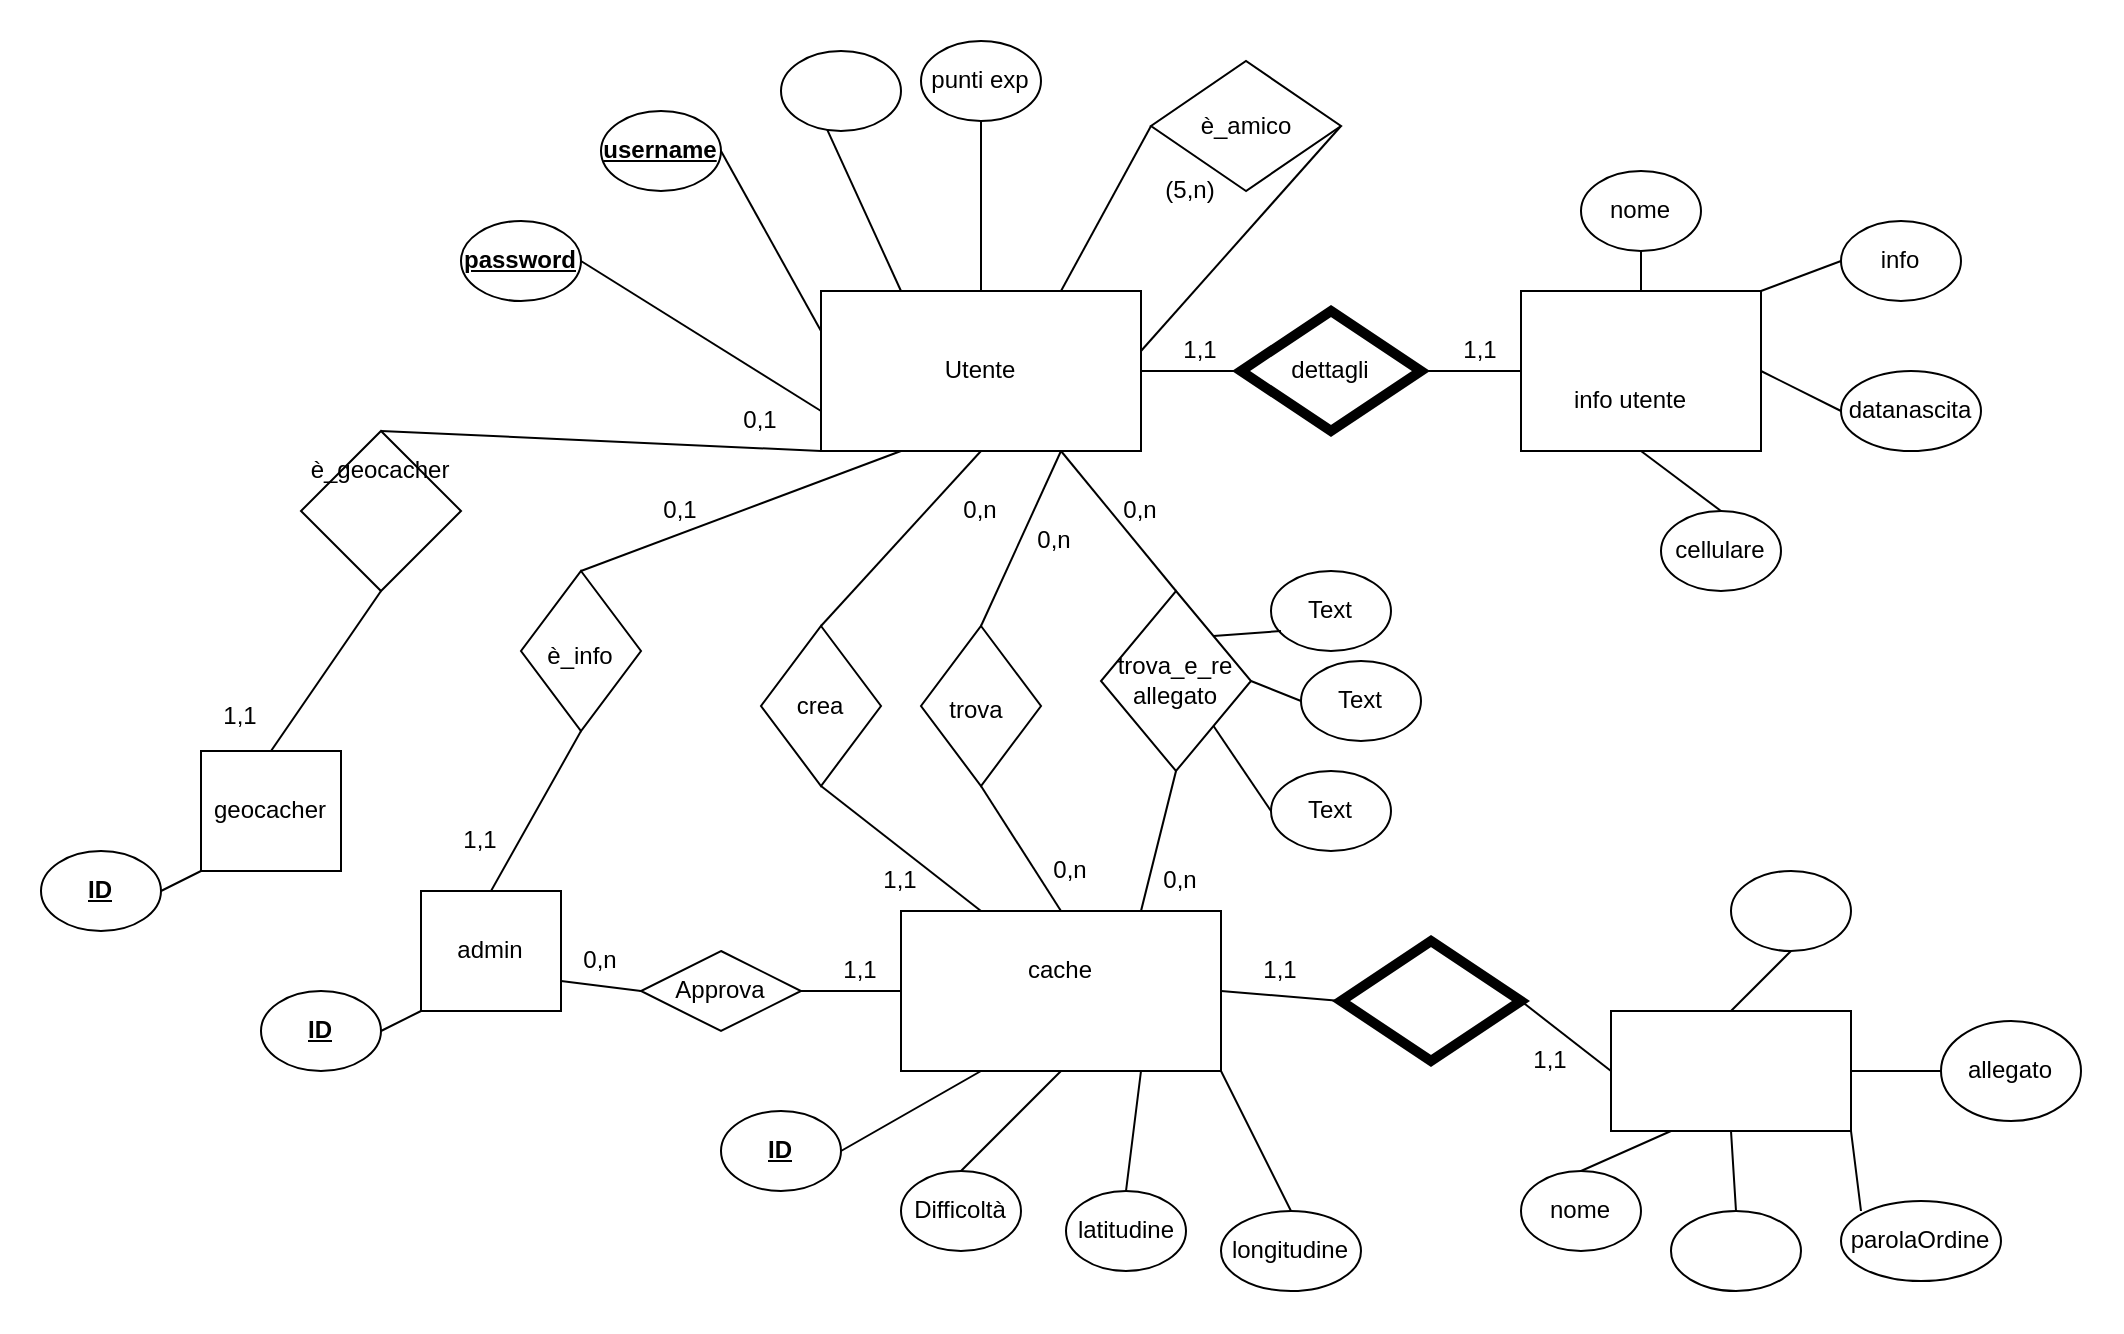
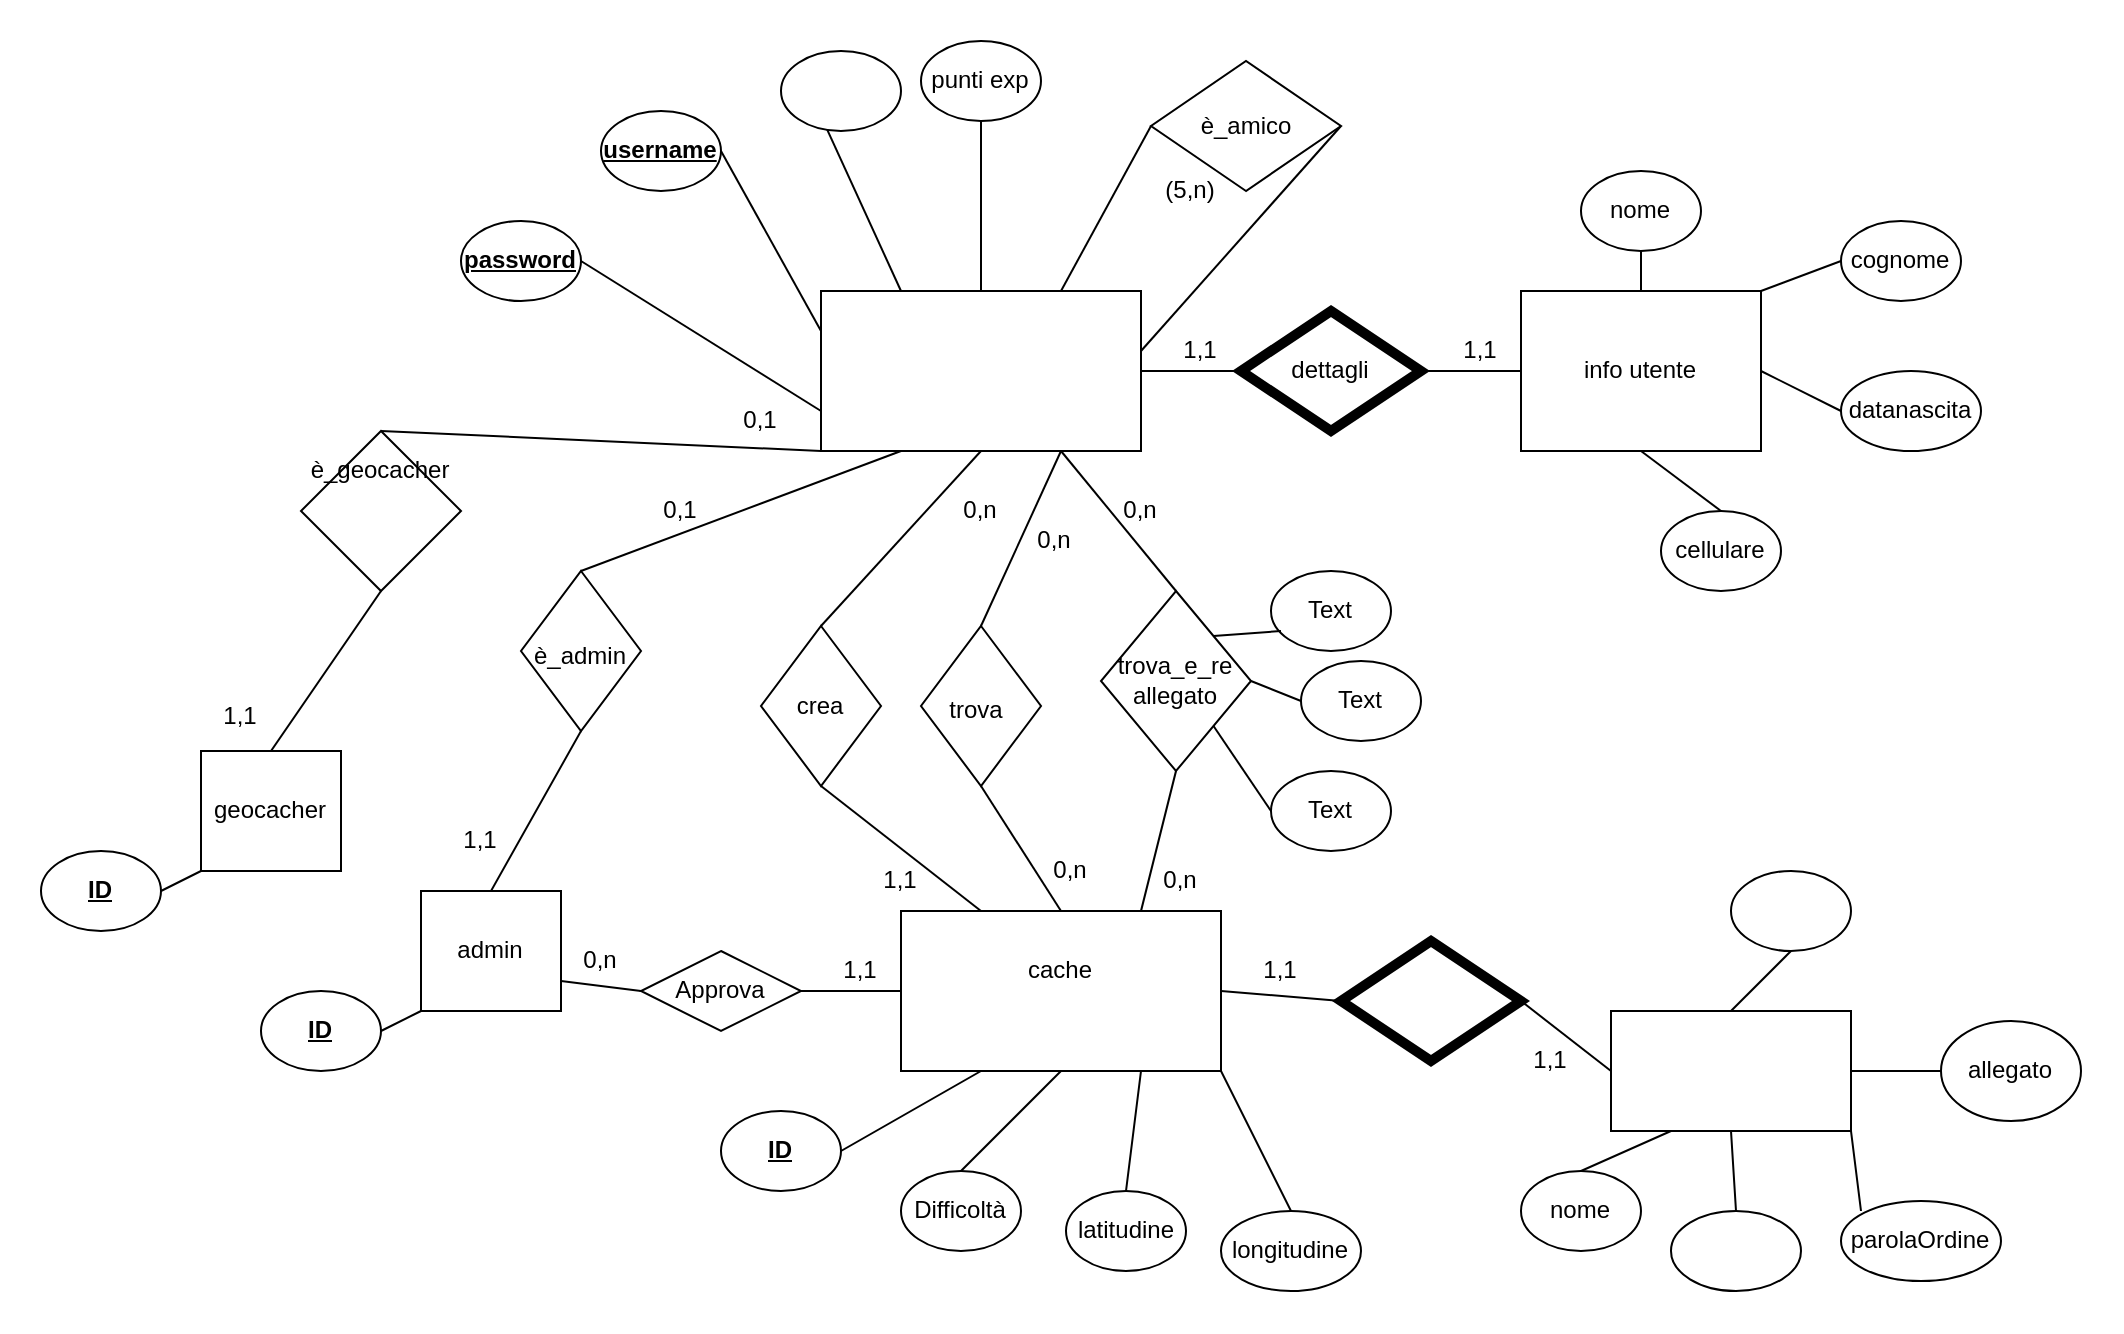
node "info": label "info" -> "cognome"
node "Utente": removed
node "info utente": moved (1631, 401) -> (1641, 371)
node "è_info": label "è_info" -> "è_admin"
